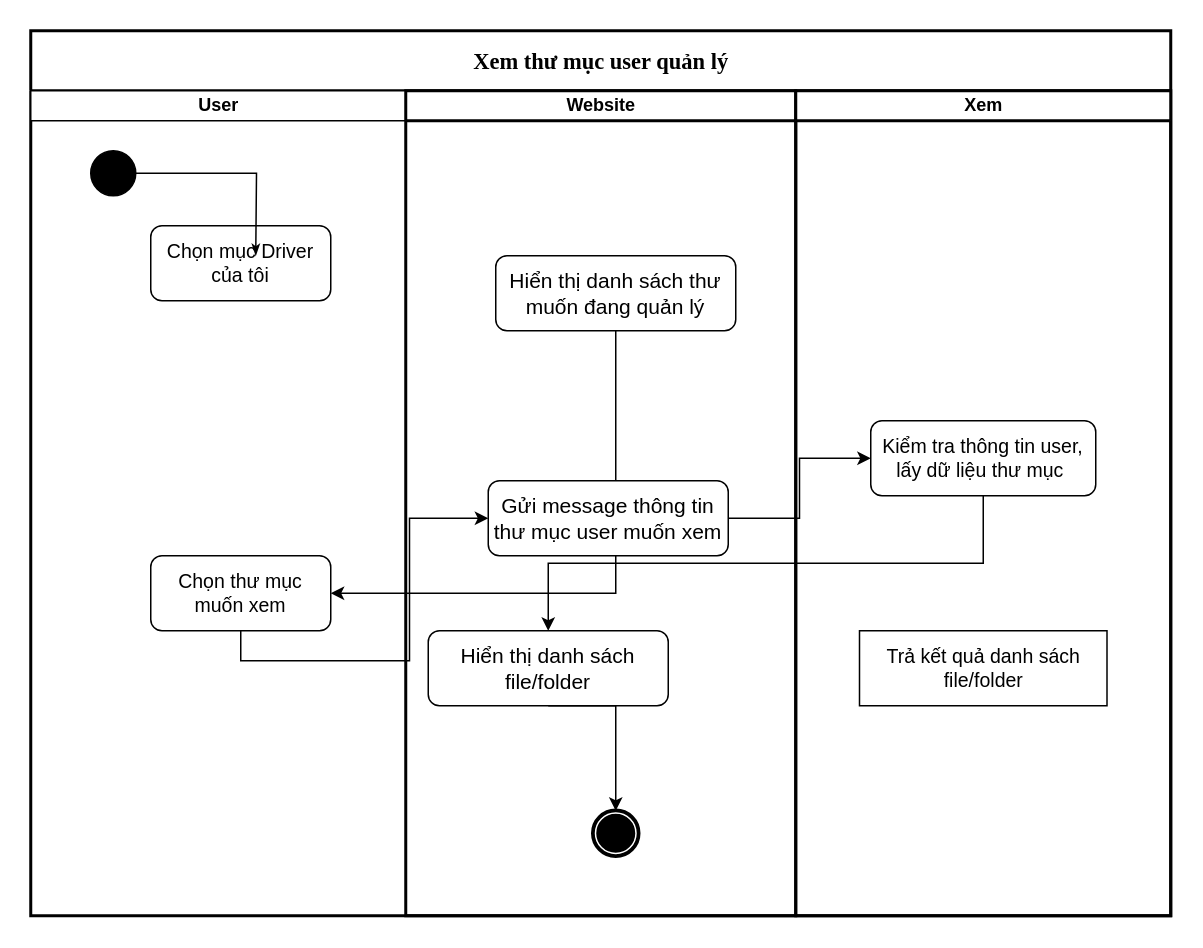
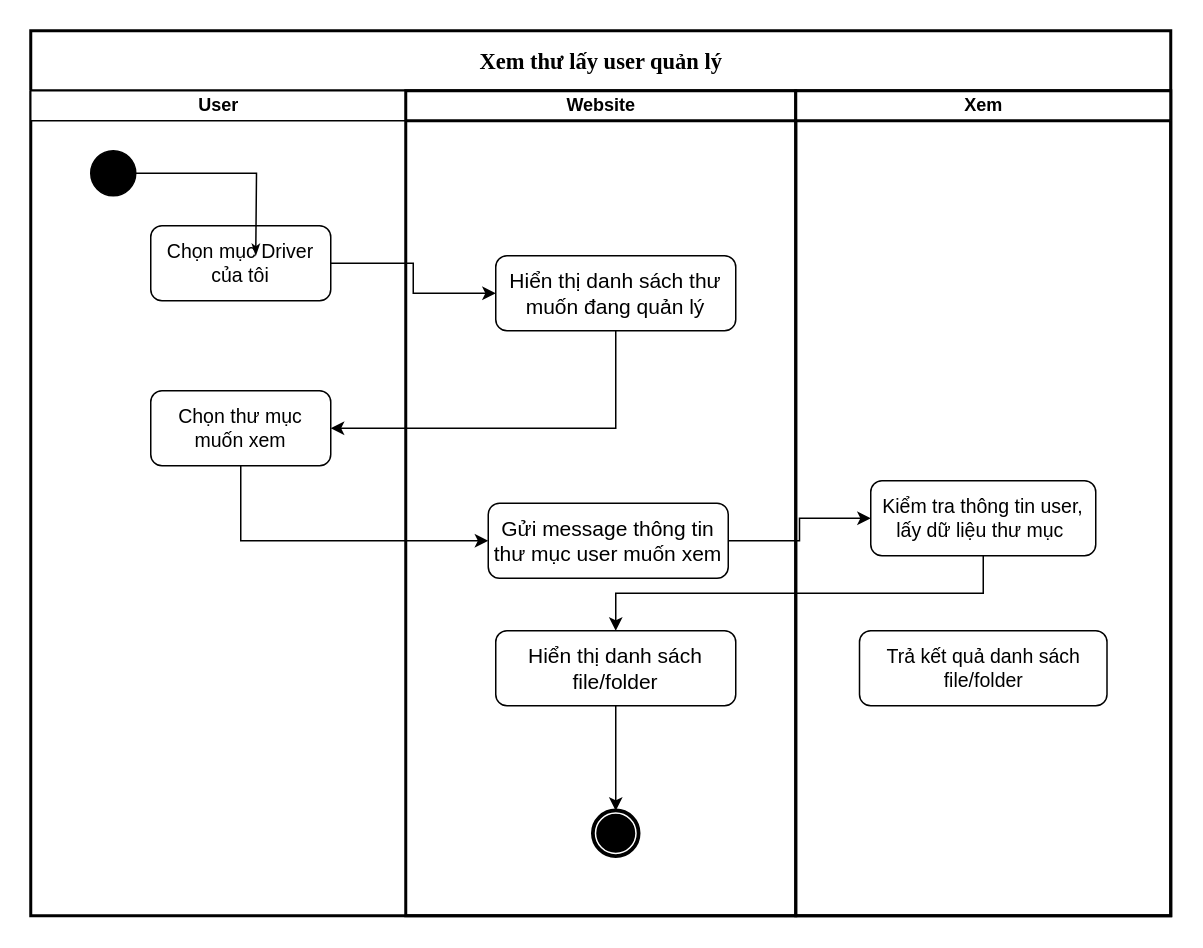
node "Xem thư mục user quản lý": label "Xem thư mục user quản lý" -> "Xem thư lấy user quản lý"
edge "Chọn mục Driver của tôi" -> "Hiển thị danh sách thư muốn đang quản lý": added
node "Kiểm tra thông tin user, lấy dữ liệu thư mục": moved (983, 458) -> (983, 518)
node "Gửi message thông tin thư mục user muốn xem": moved (608, 518) -> (608, 541)
node "Chọn thư mục muốn xem": moved (241, 593) -> (241, 428)
node "Hiển thị danh sách file/folder": moved (548, 668) -> (616, 668)
node "Trả kết quả danh sách file/folder": shape rectangle -> rounded rectangle
